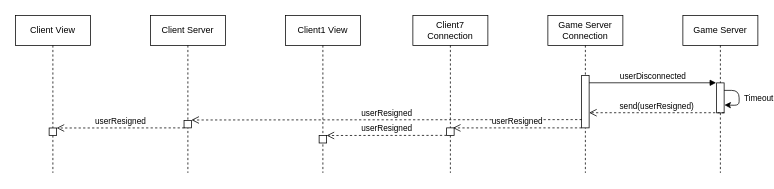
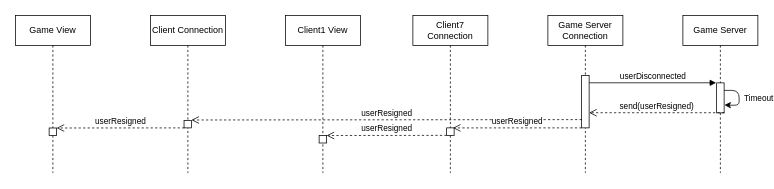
node "Client View": label "Client View" -> "Game View"
node "Client Server": label "Client Server" -> "Client Connection"
